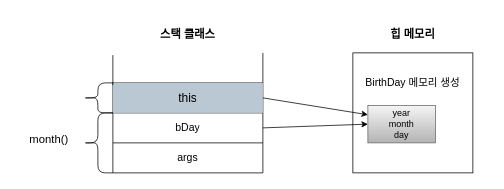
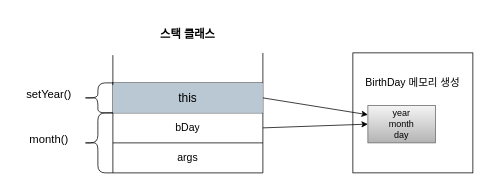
node "힙 메모리": removed
node "setYear()": added
